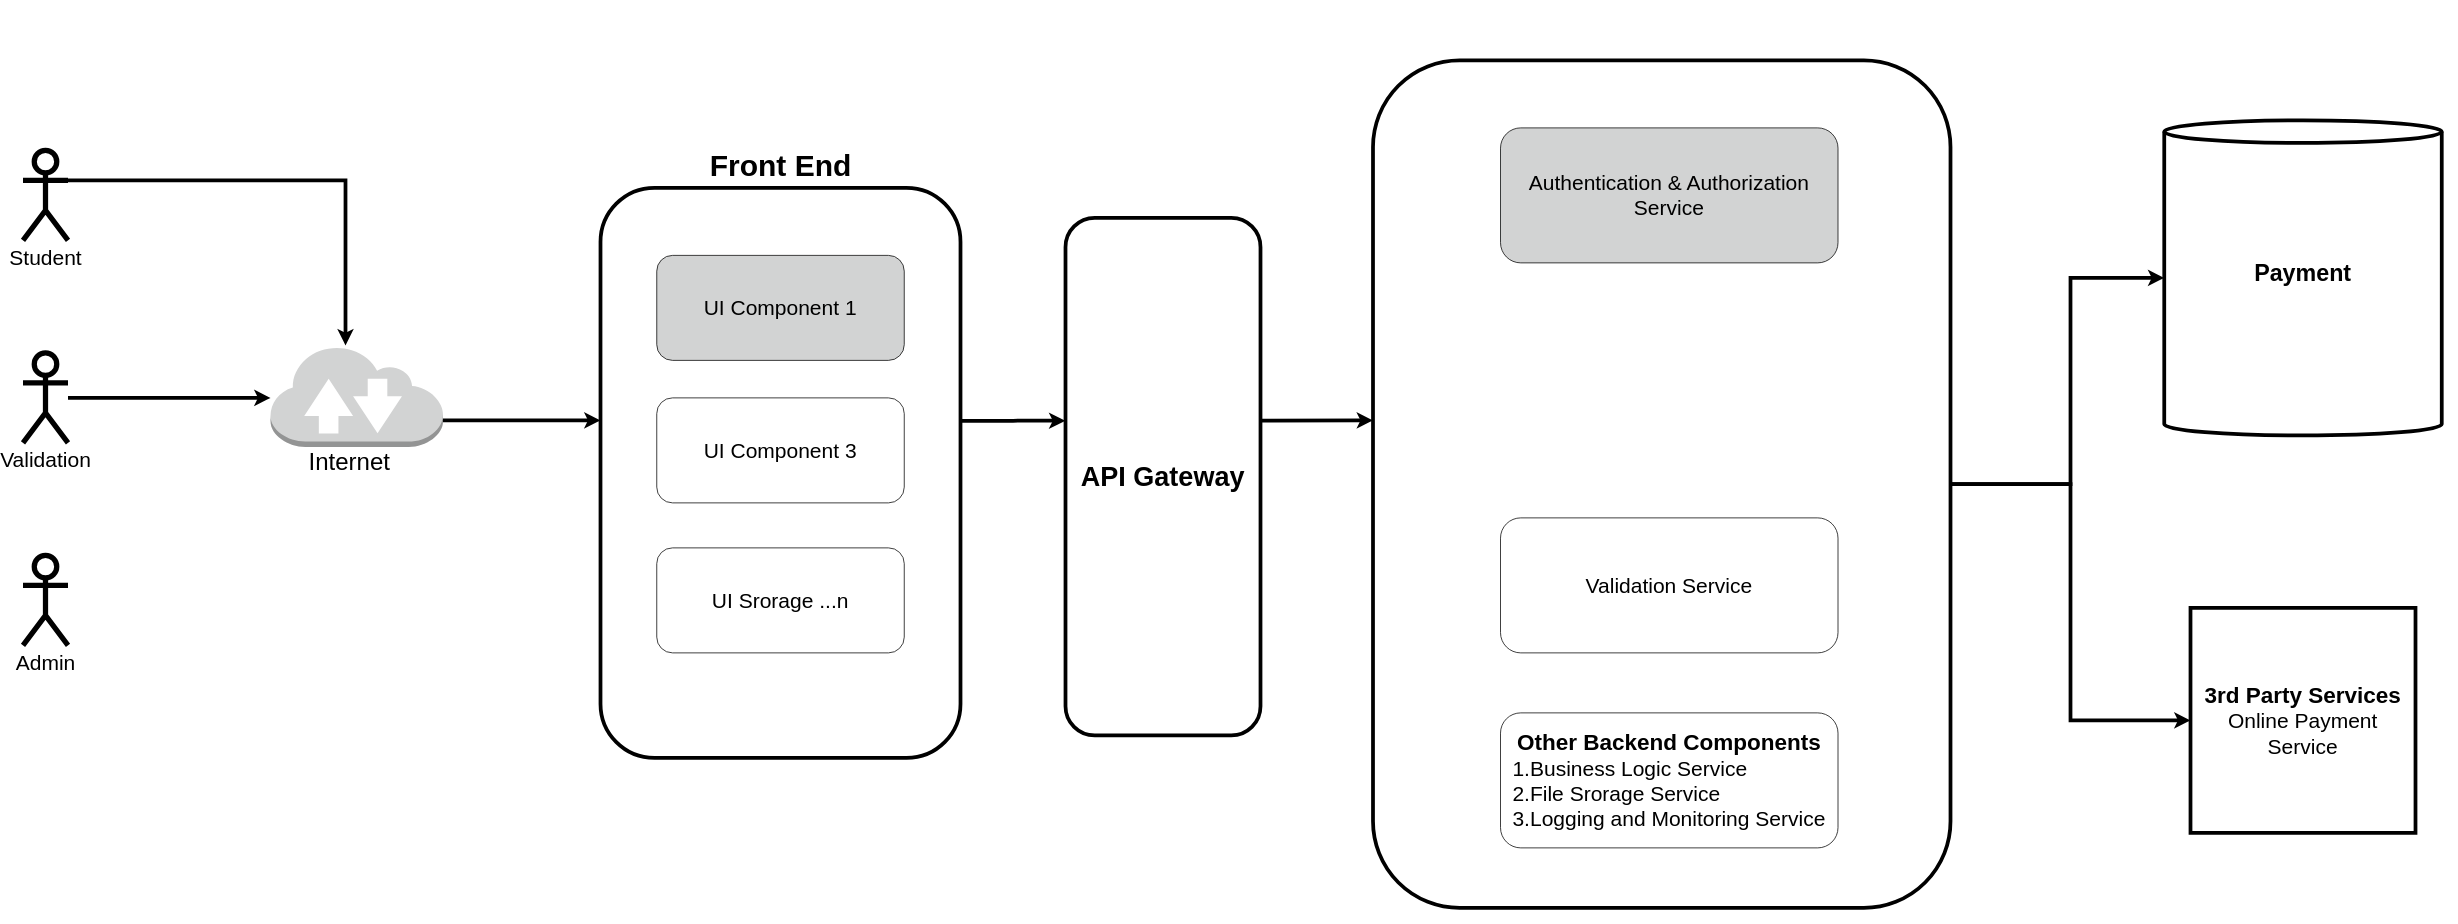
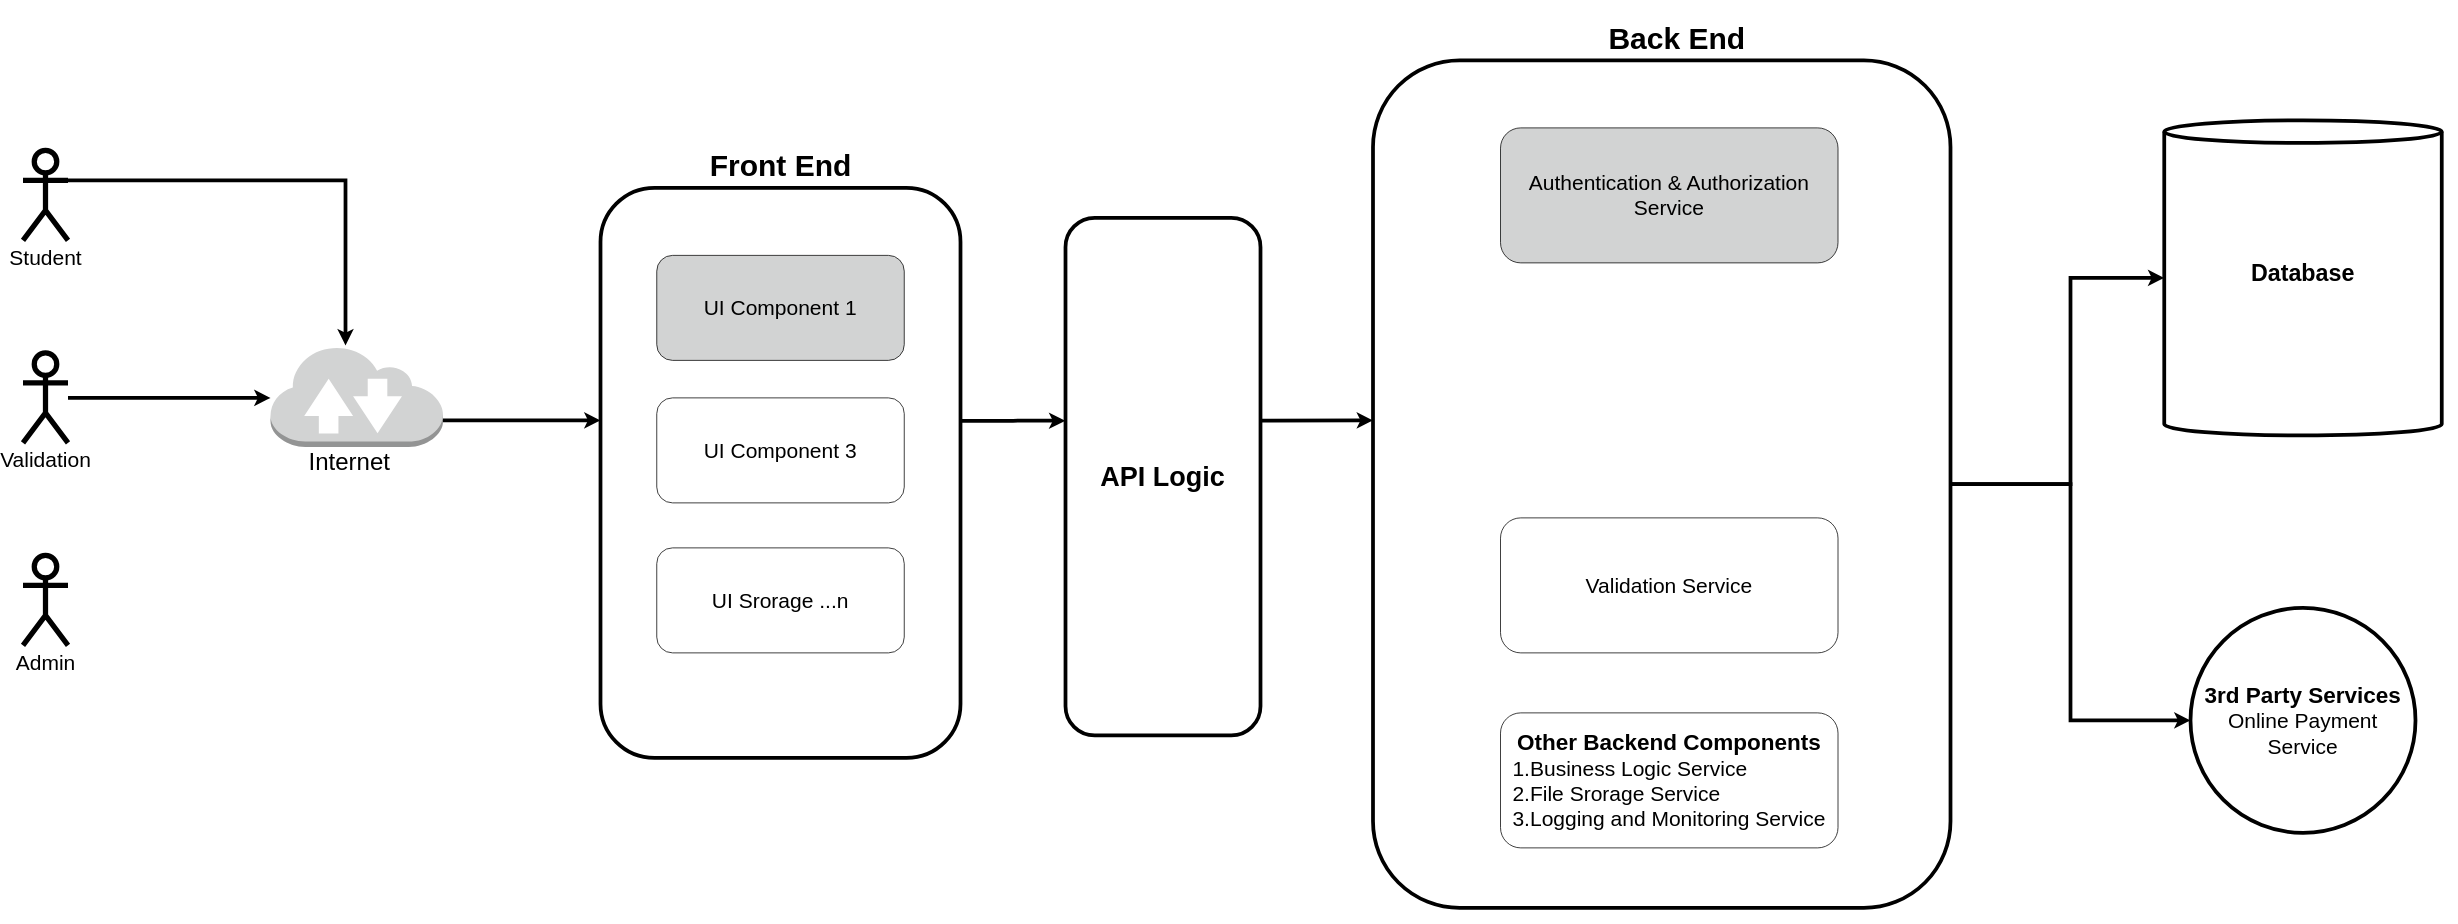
node "Back End": added
node "Payment": label "Payment" -> "Database"
node "API Gateway": label "API Gateway" -> "API Logic"
node "3rd Party Services Online Payment Service": shape rectangle -> ellipse
